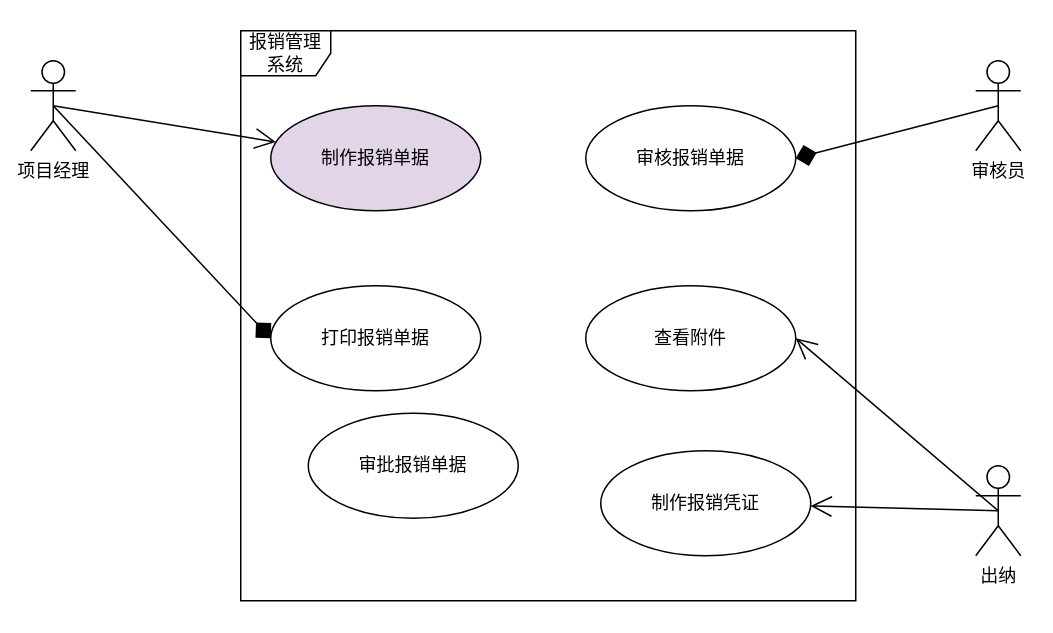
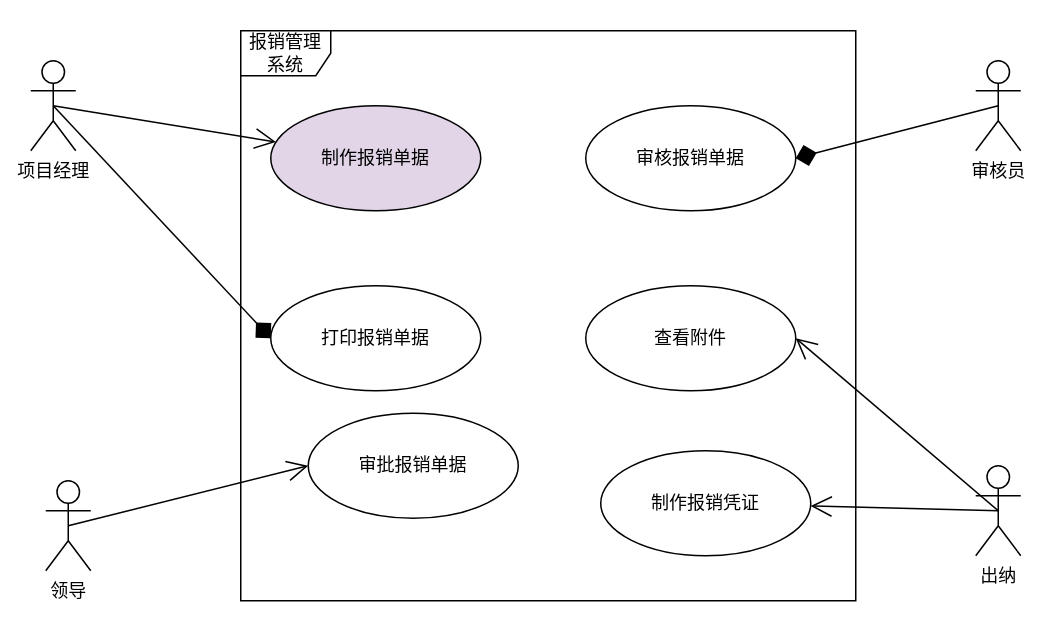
edge "领导" -> "审批报销单据": added
node "领导": added
